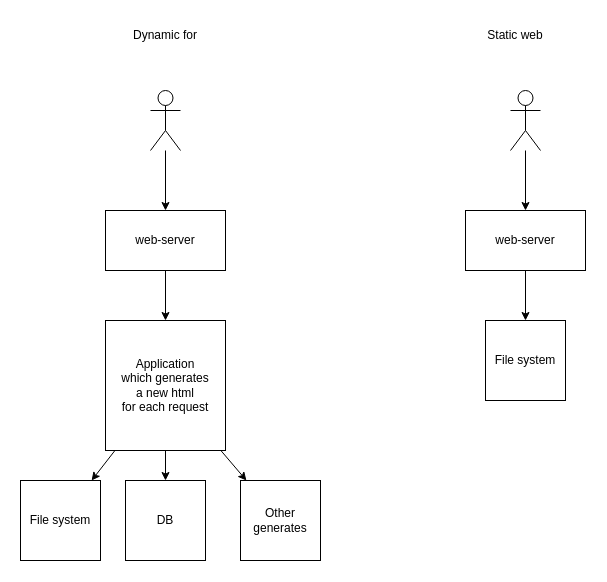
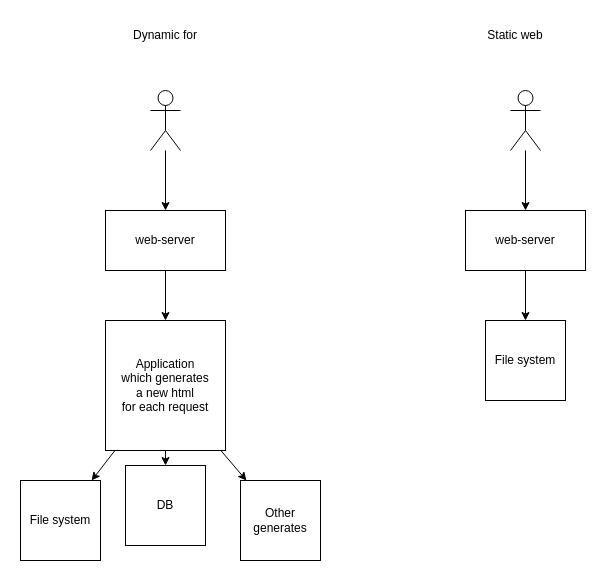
node "DB": moved (166, 521) -> (166, 506)
